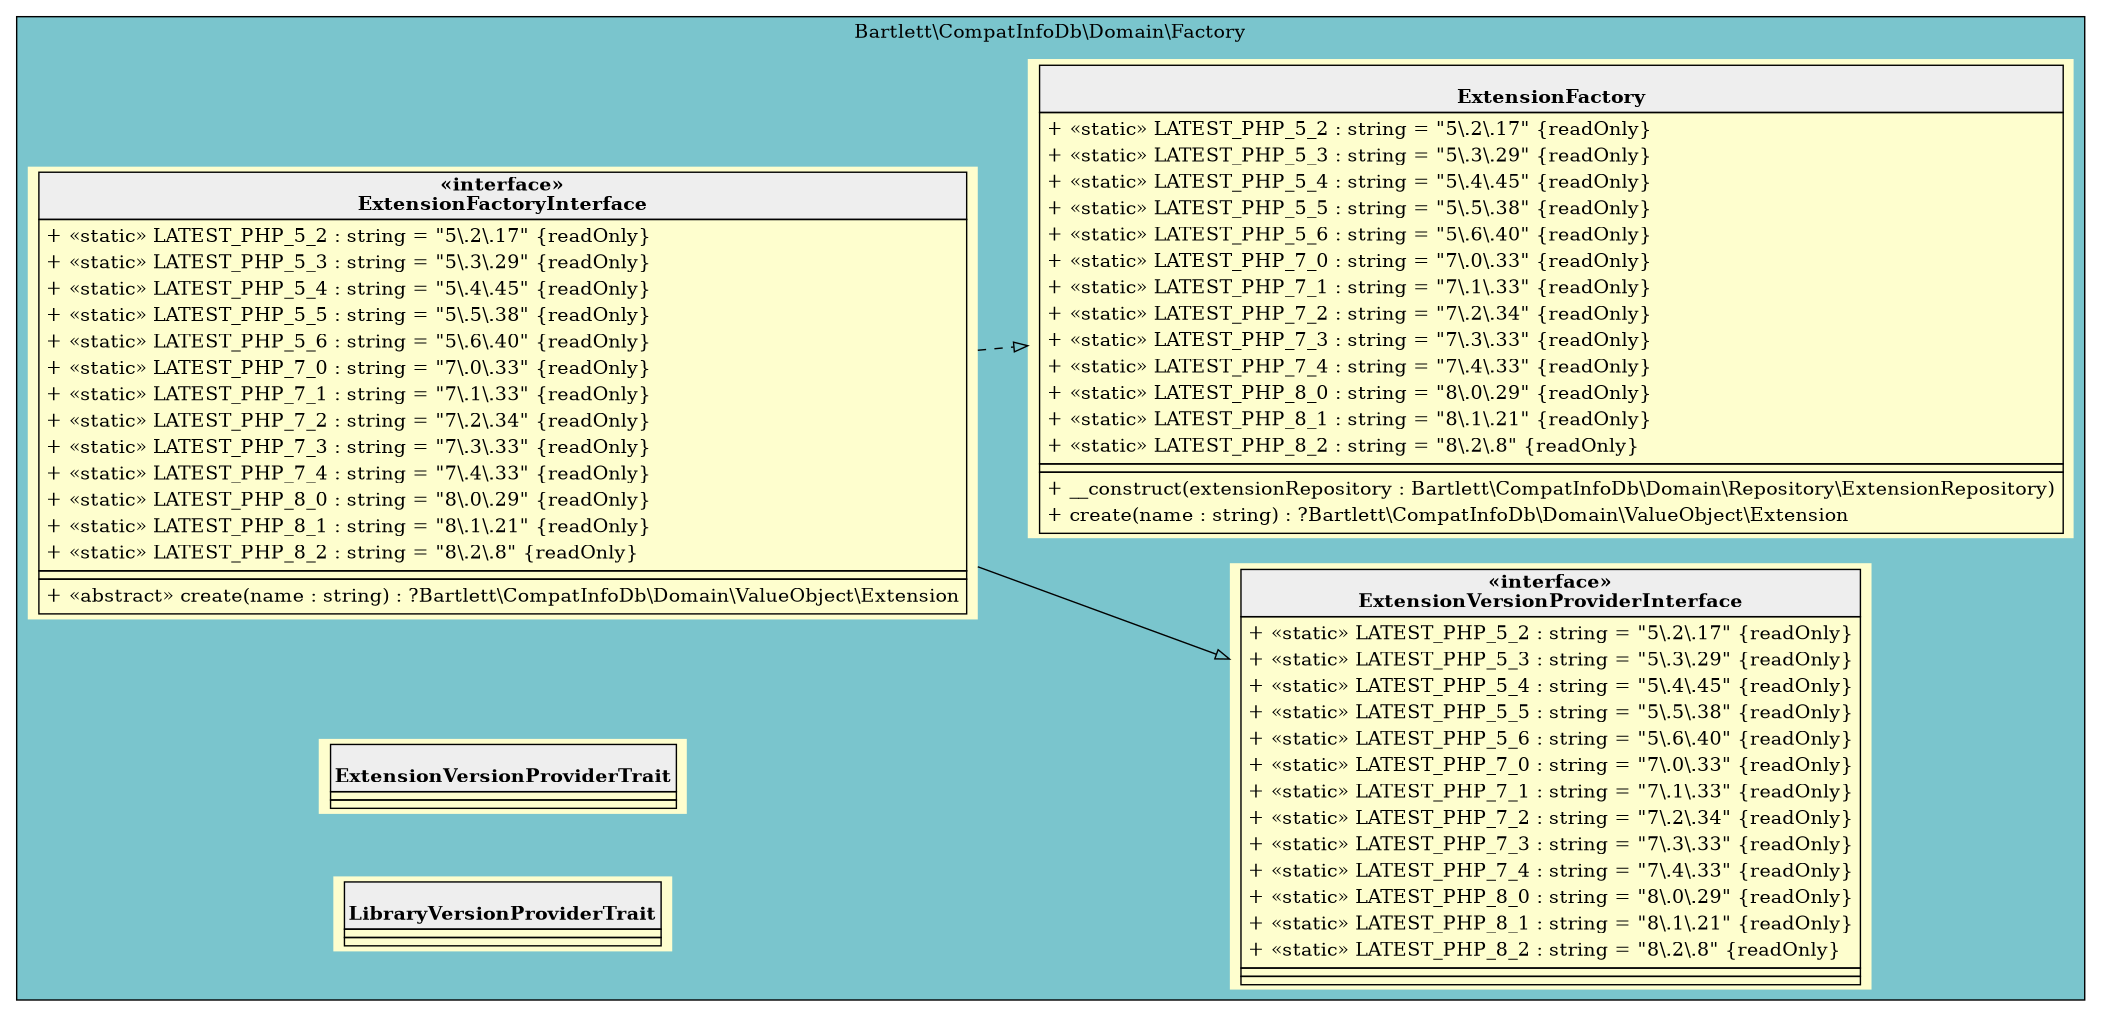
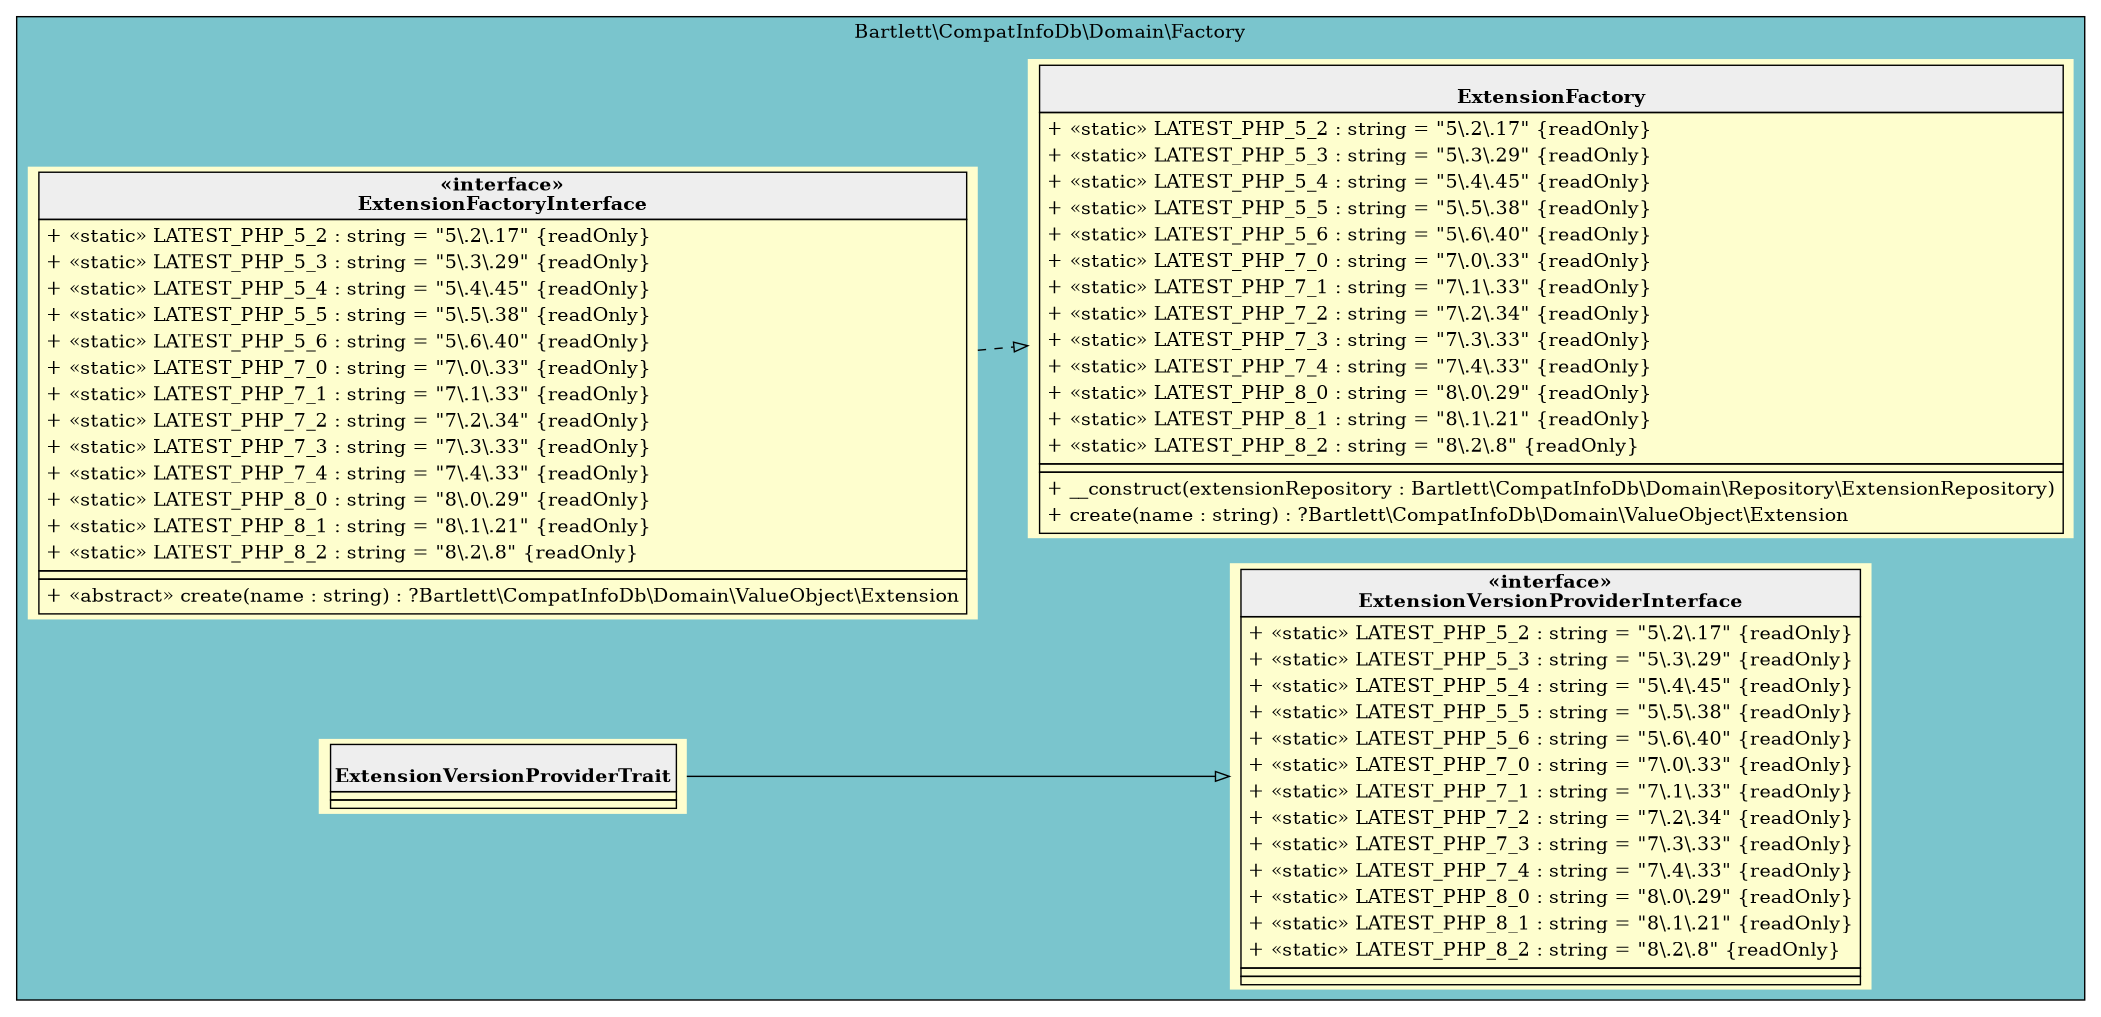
edge "ExtensionFactoryInterface" -> "ExtensionVersionProviderInterface": now "ExtensionVersionProviderTrait" -> "ExtensionVersionProviderInterface"
node "LibraryVersionProviderTrait": removed
